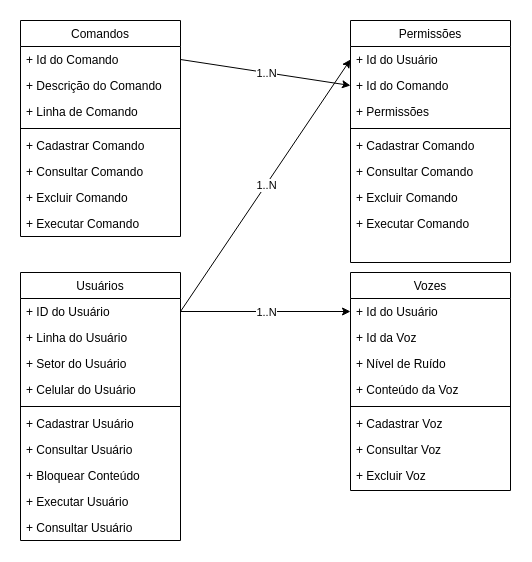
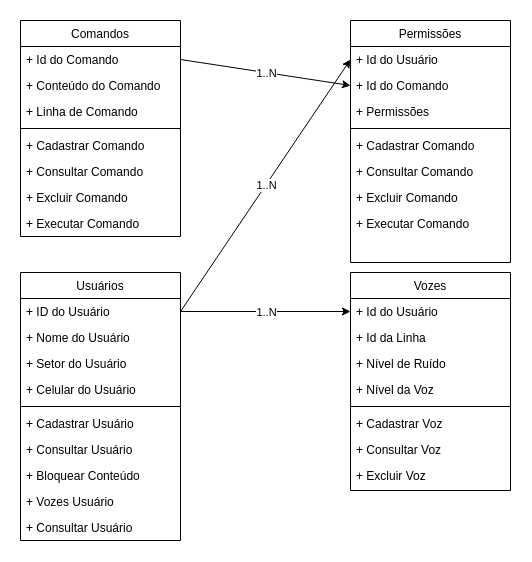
node "+ Descrição do Comando": label "+ Descrição do Comando" -> "+ Conteúdo do Comando"
node "+ Linha do Usuário": label "+ Linha do Usuário" -> "+ Nome do Usuário"
node "+ Id da Voz": label "+ Id da Voz" -> "+ Id da Linha"
node "+ Conteúdo da Voz": label "+ Conteúdo da Voz" -> "+ Nível da Voz"
node "+ Executar Usuário": label "+ Executar Usuário" -> "+ Vozes Usuário"
